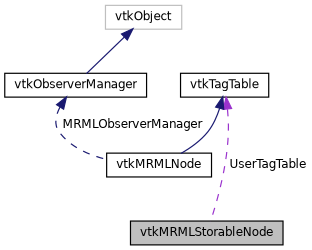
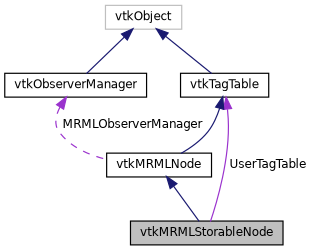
edge "vtkTagTable" -> "vtkObject": added
edge "vtkMRMLNode" -> "vtkObserverManager": color midnightblue -> darkorchid3
edge "vtkMRMLStorableNode" -> "vtkTagTable": style dashed -> solid
edge "vtkMRMLStorableNode" -> "vtkMRMLNode": added
